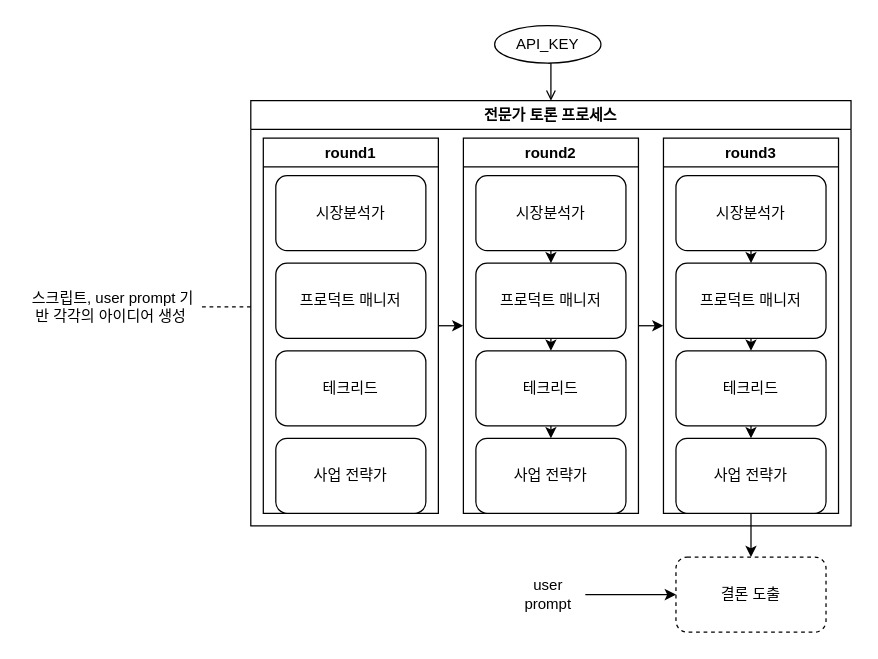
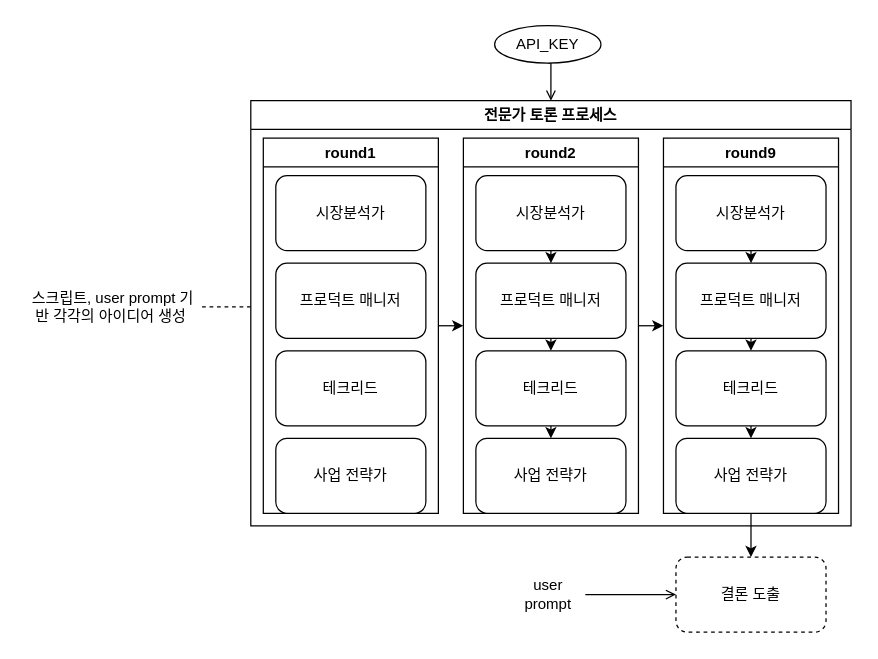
node "round3": label "round3" -> "round9"
edge "user prompt" -> "결론 도출": arrowhead classic -> open
